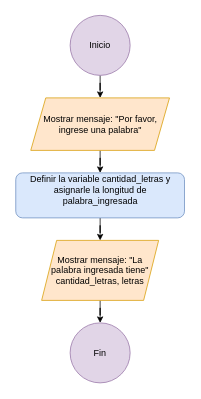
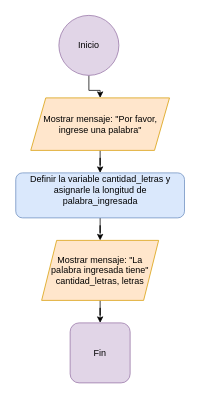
node "Inicio": moved (100, 45) -> (89, 45)
node "Fin": shape ellipse -> rounded rectangle
